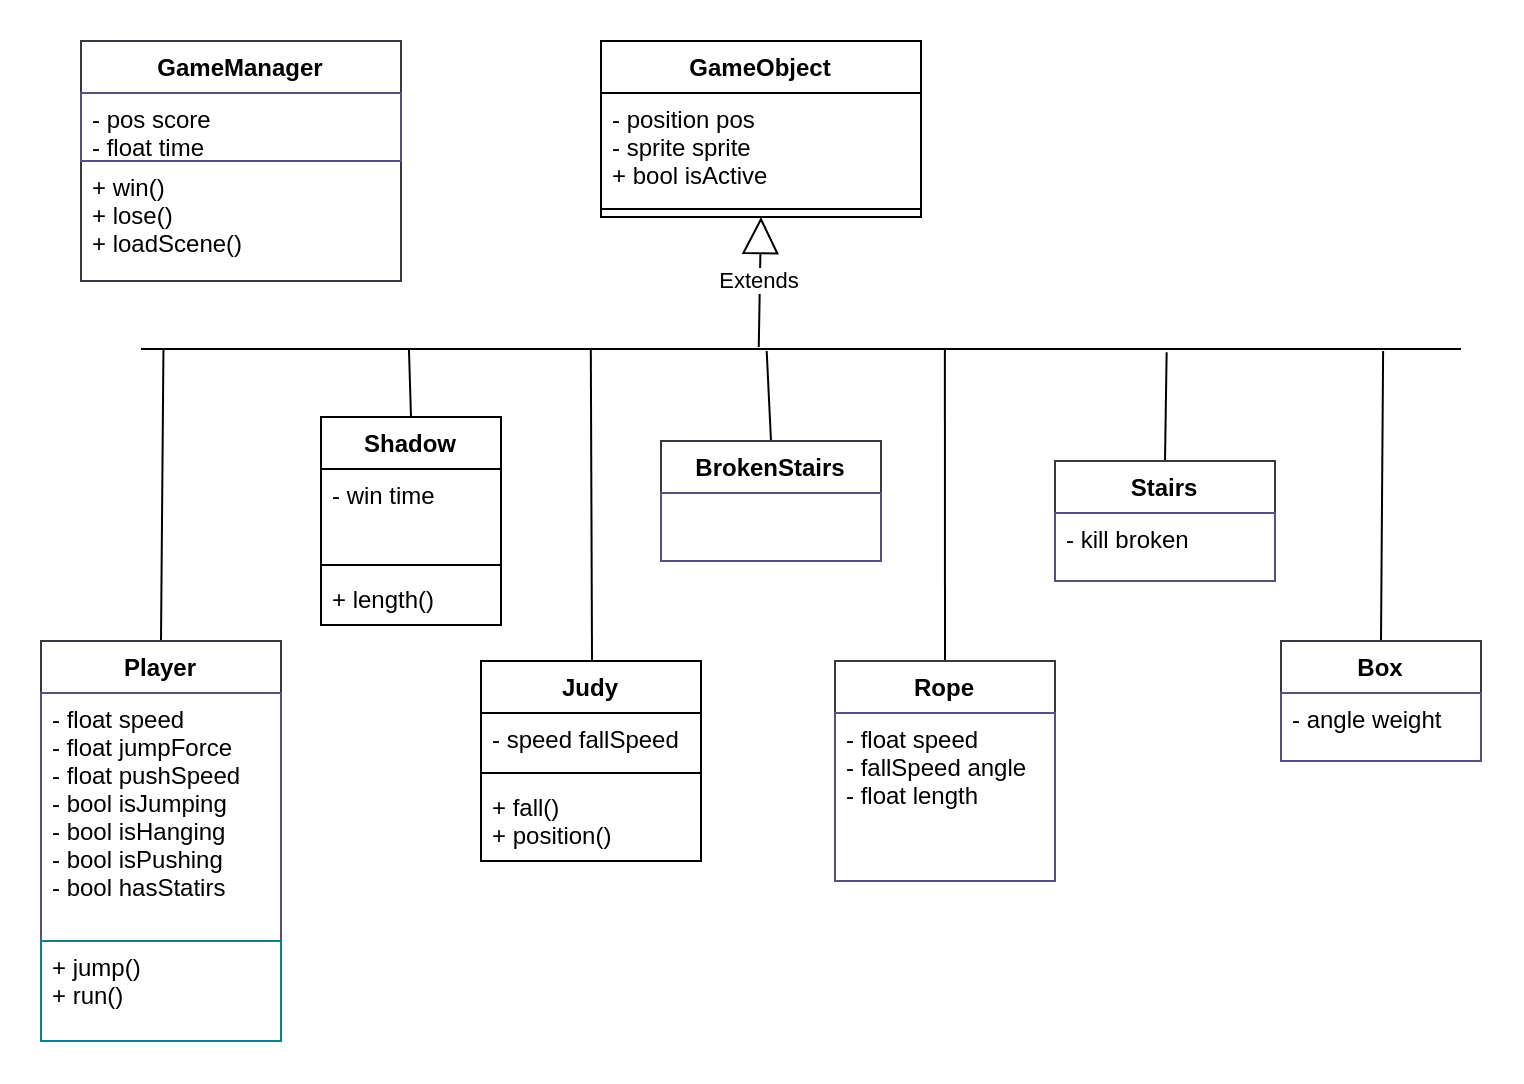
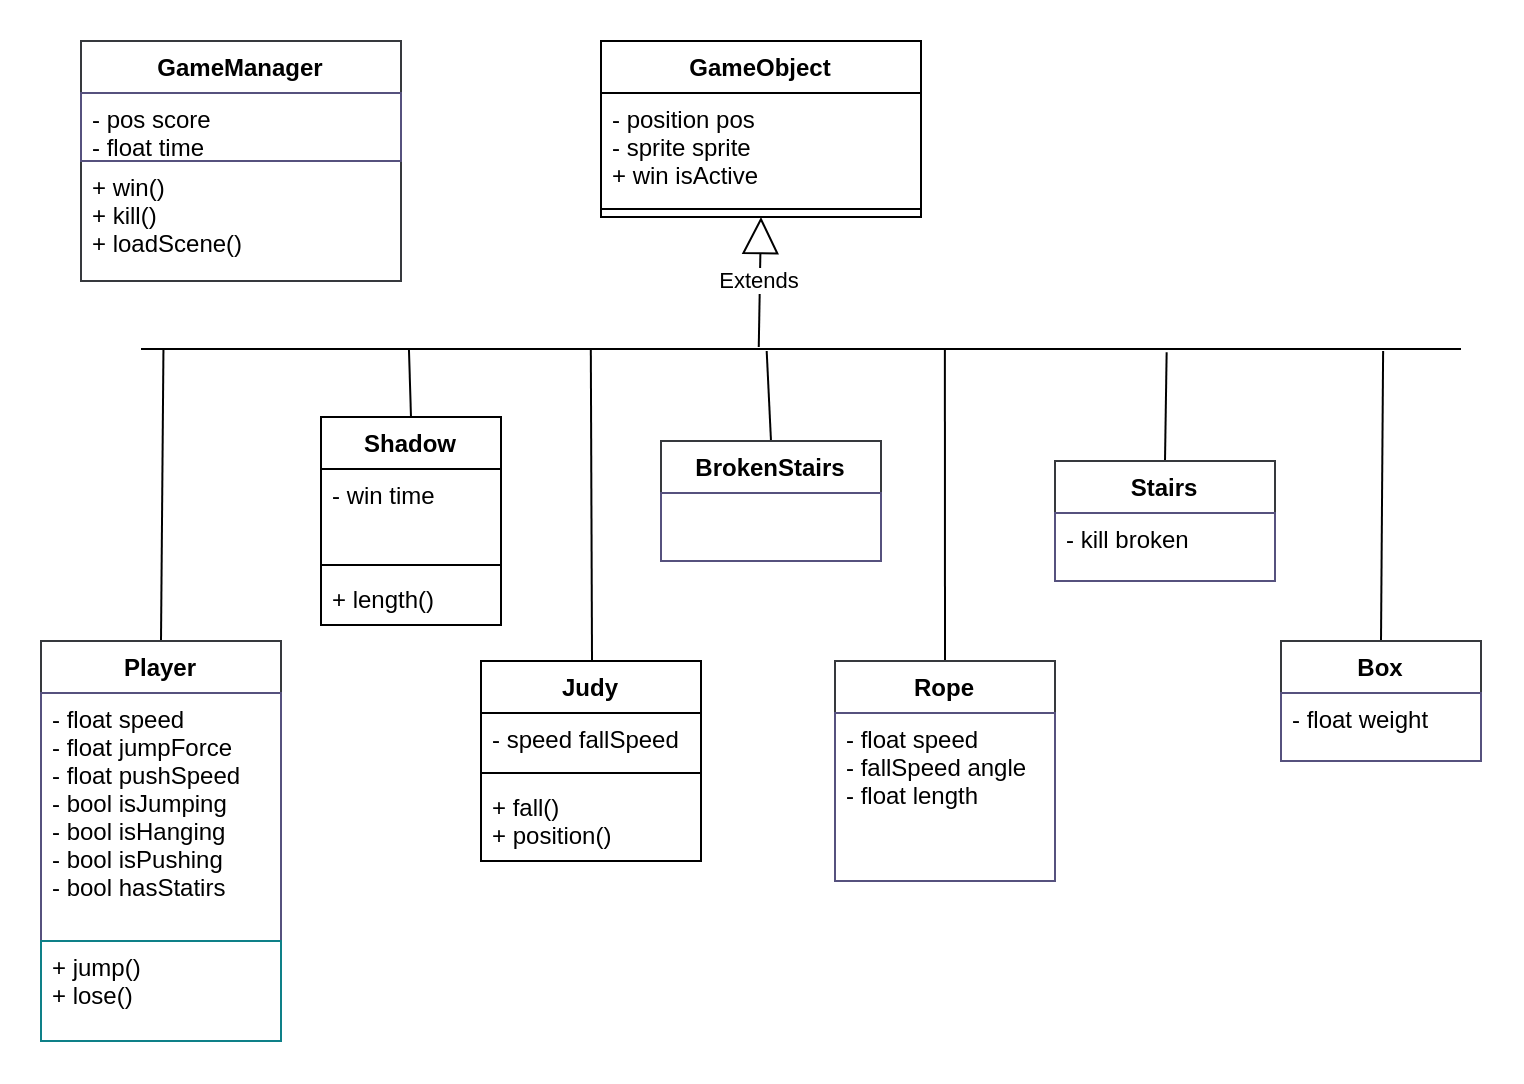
node "- position pos - sprite sprite + bool isActive": label "- position pos - sprite sprite + bool isActive" -> "- position pos - sprite sprite + win isActive"
node "+ win() + lose() + loadScene()": label "+ win() + lose() + loadScene()" -> "+ win() + kill() + loadScene()"
node "- angle weight": label "- angle weight" -> "- float weight"
node "+ jump() + run()": label "+ jump() + run()" -> "+ jump() + lose()"
